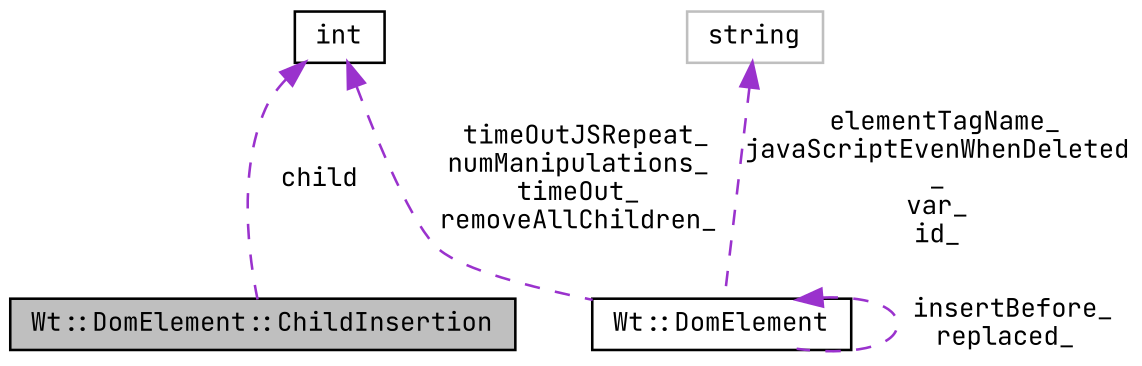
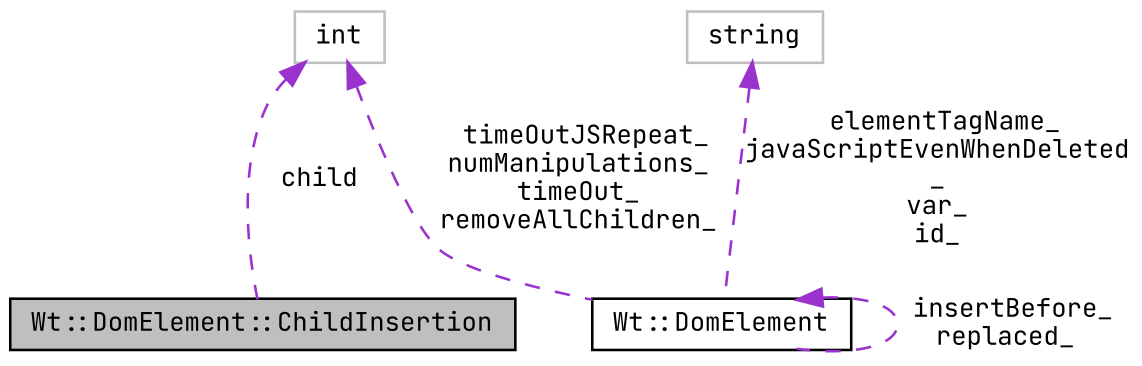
node "int": color black -> grey75
